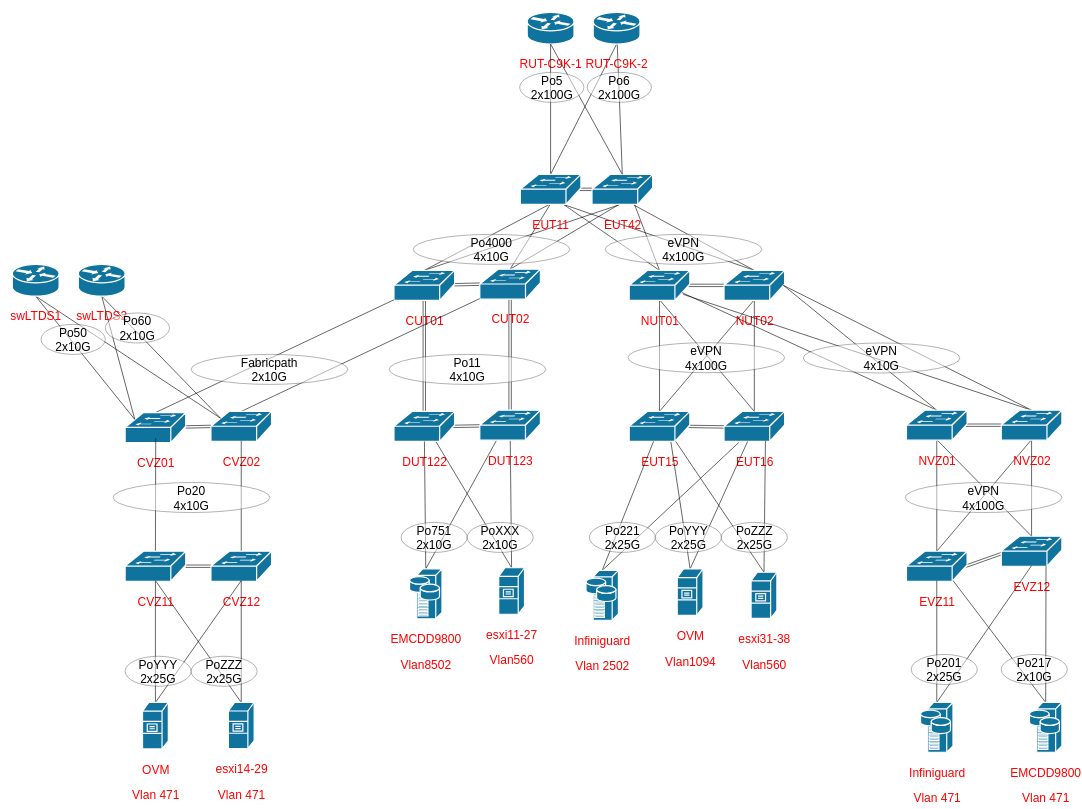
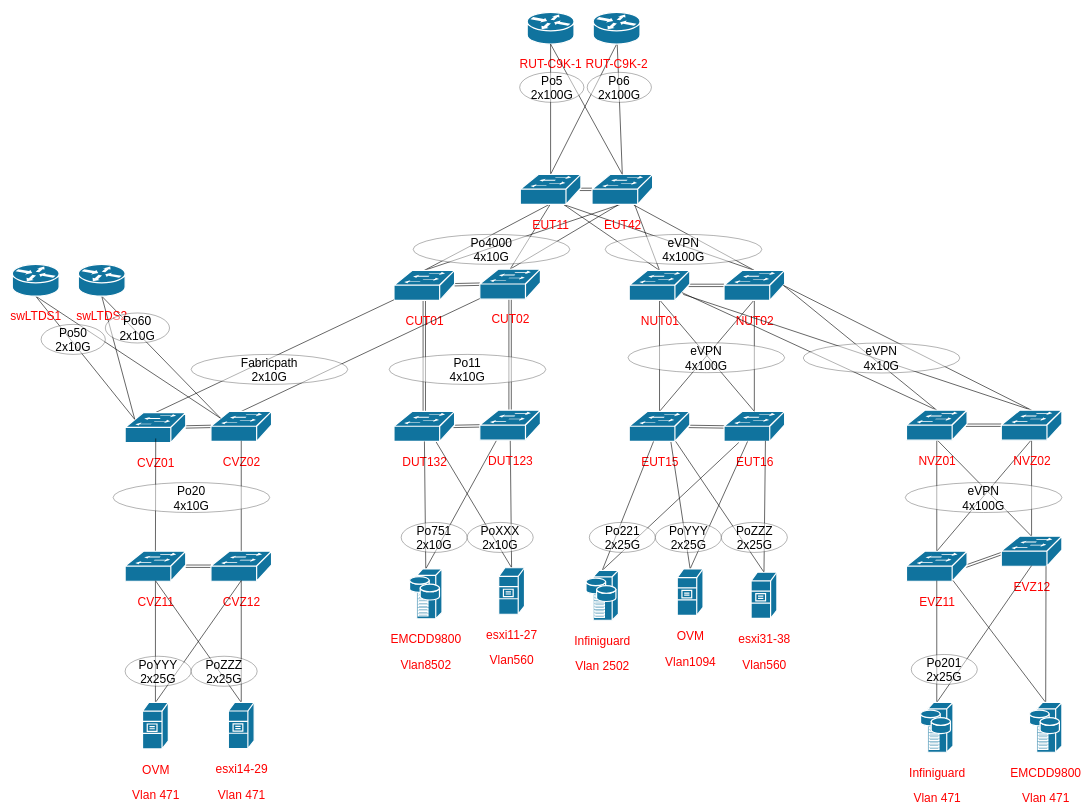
node "DUT122": label "DUT122" -> "DUT132"
node "Po217 2x10G": removed
